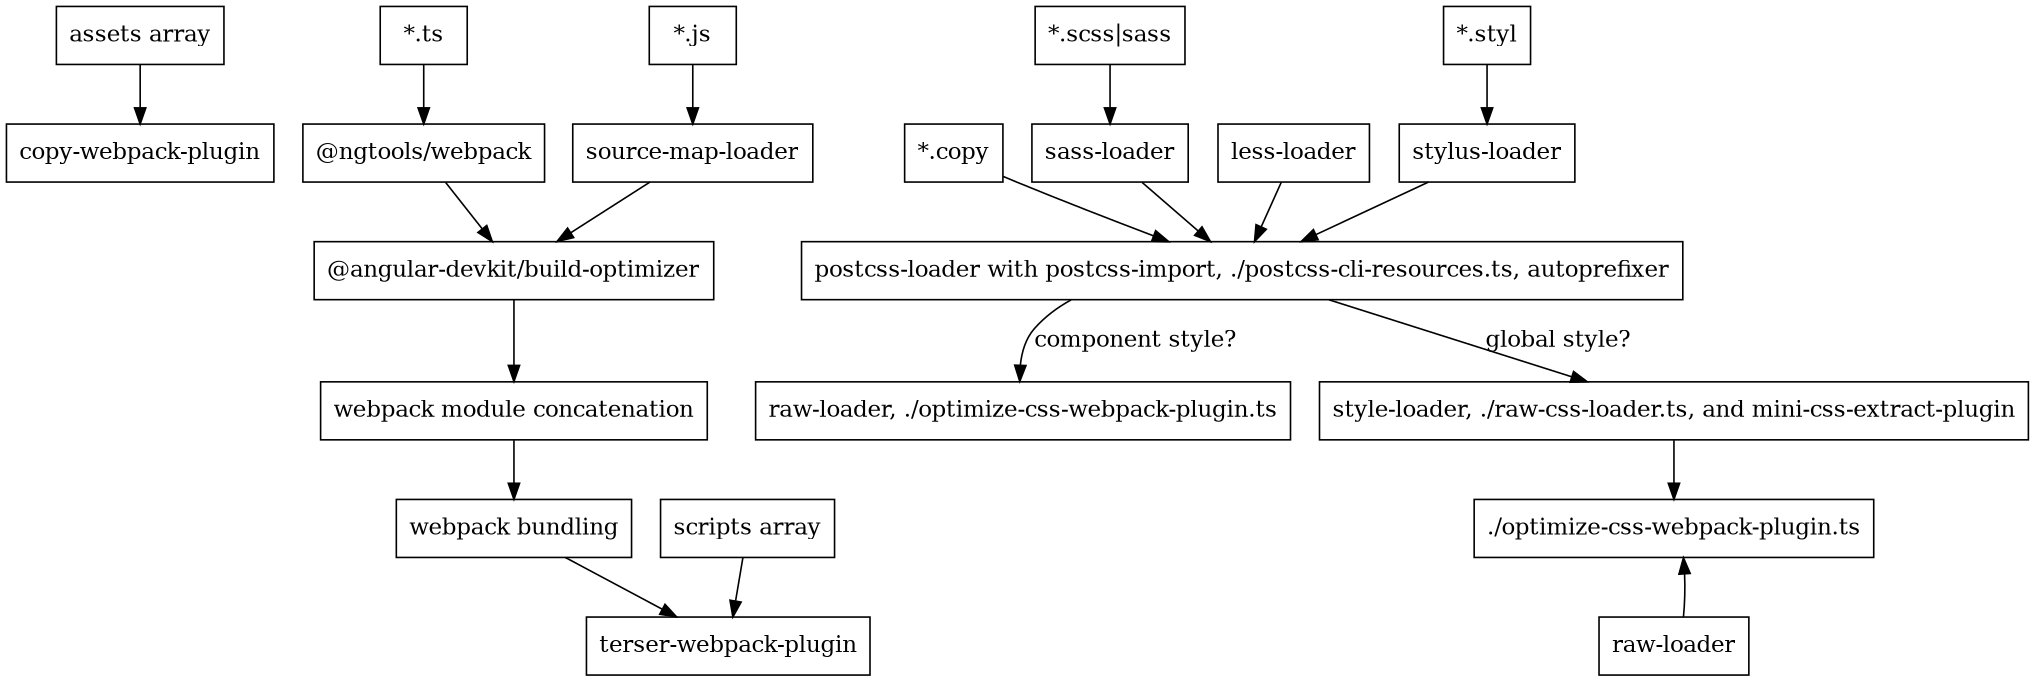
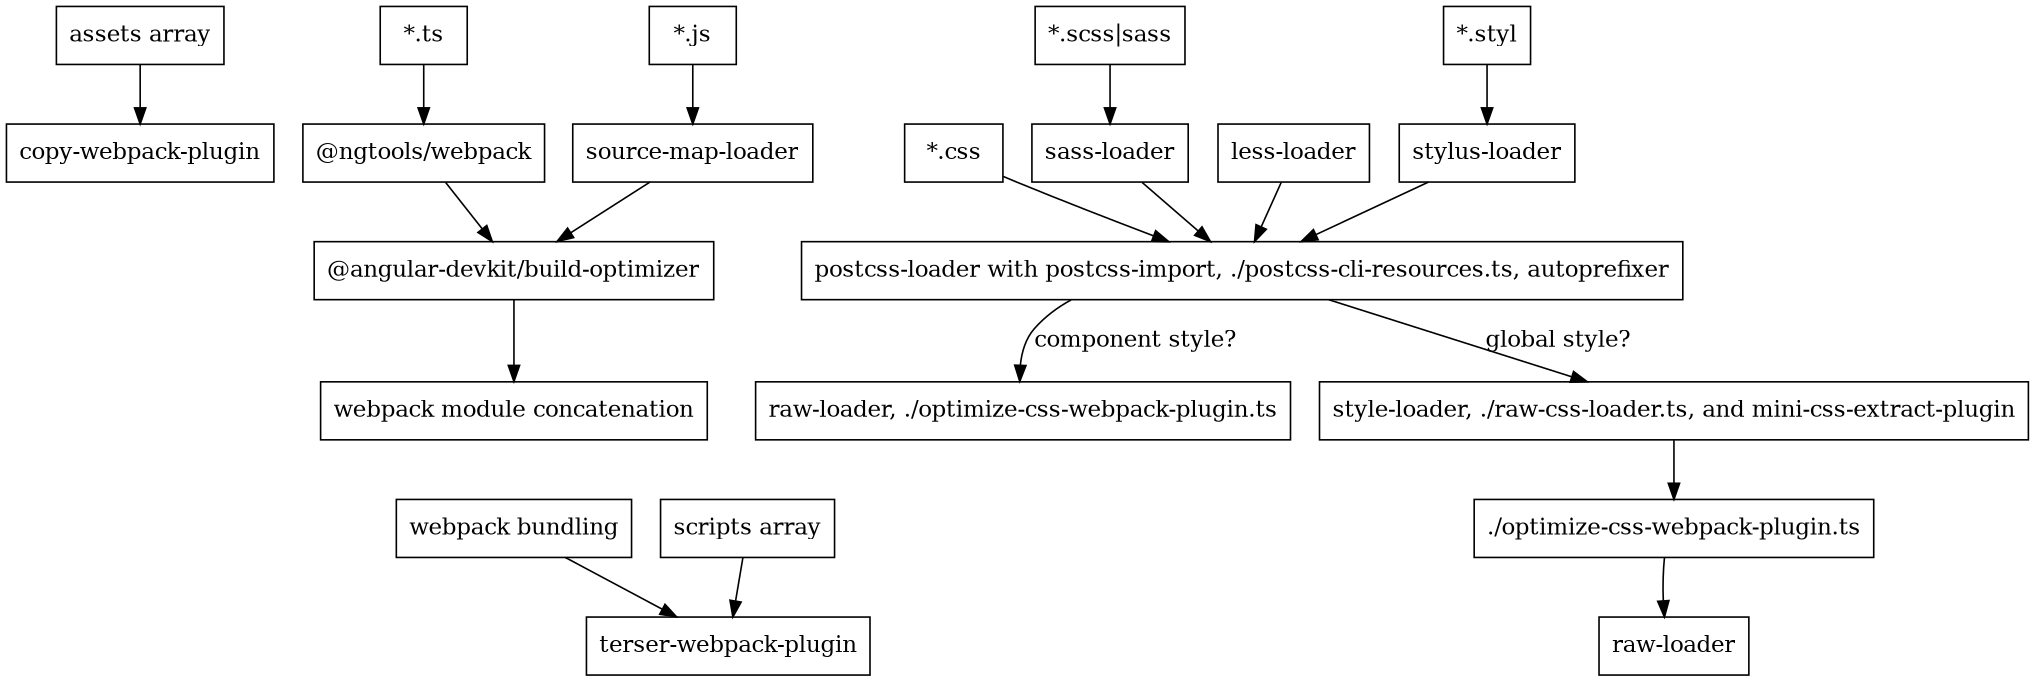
node "*.copy": label "*.copy" -> "*.css"
edge "webpack module concatenation" -> "webpack bundling": removed
edge "raw-loader" -> "./optimize-css-webpack-plugin.ts": reversed
